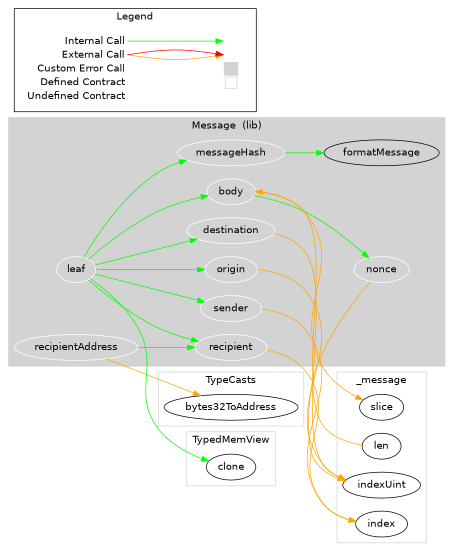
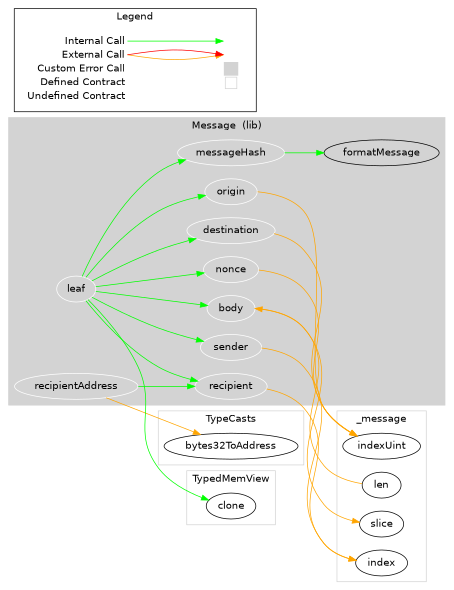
edge "body" -> "nonce": now "leaf" -> "nonce"
